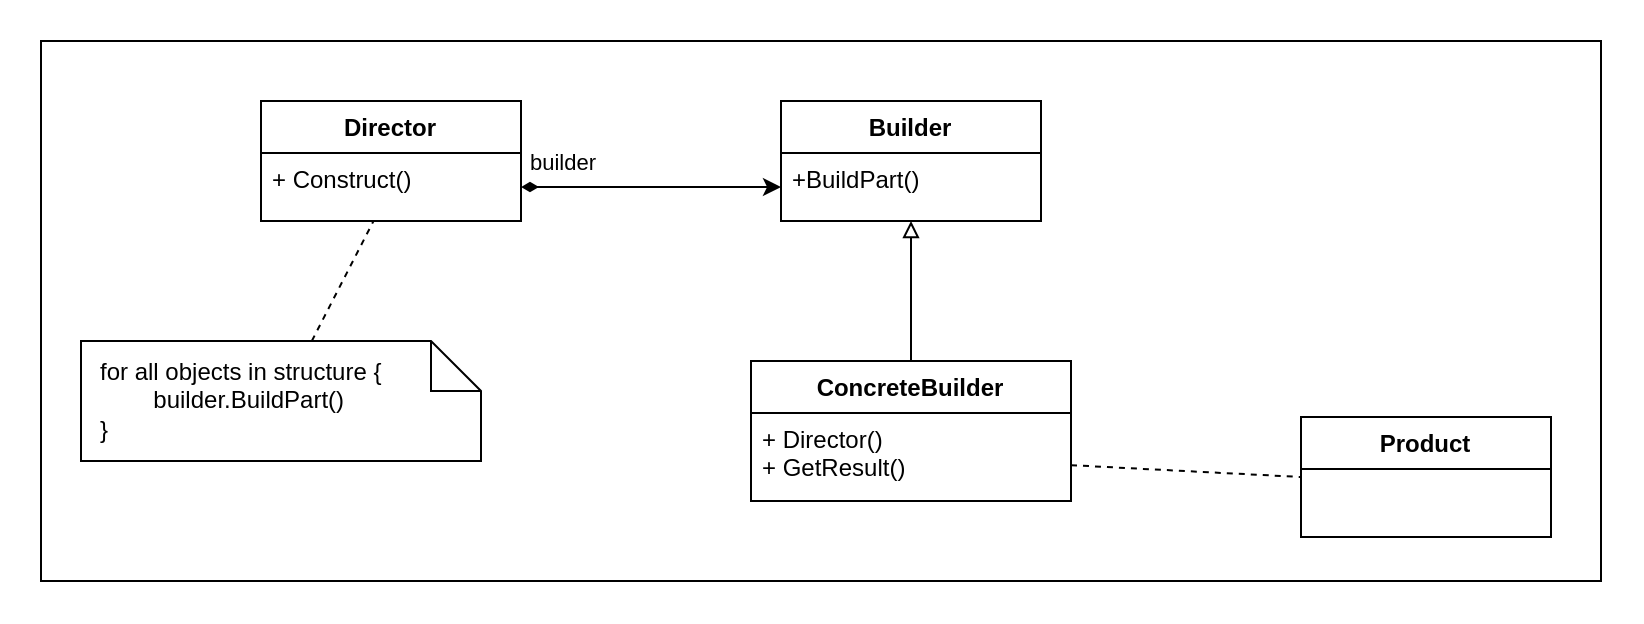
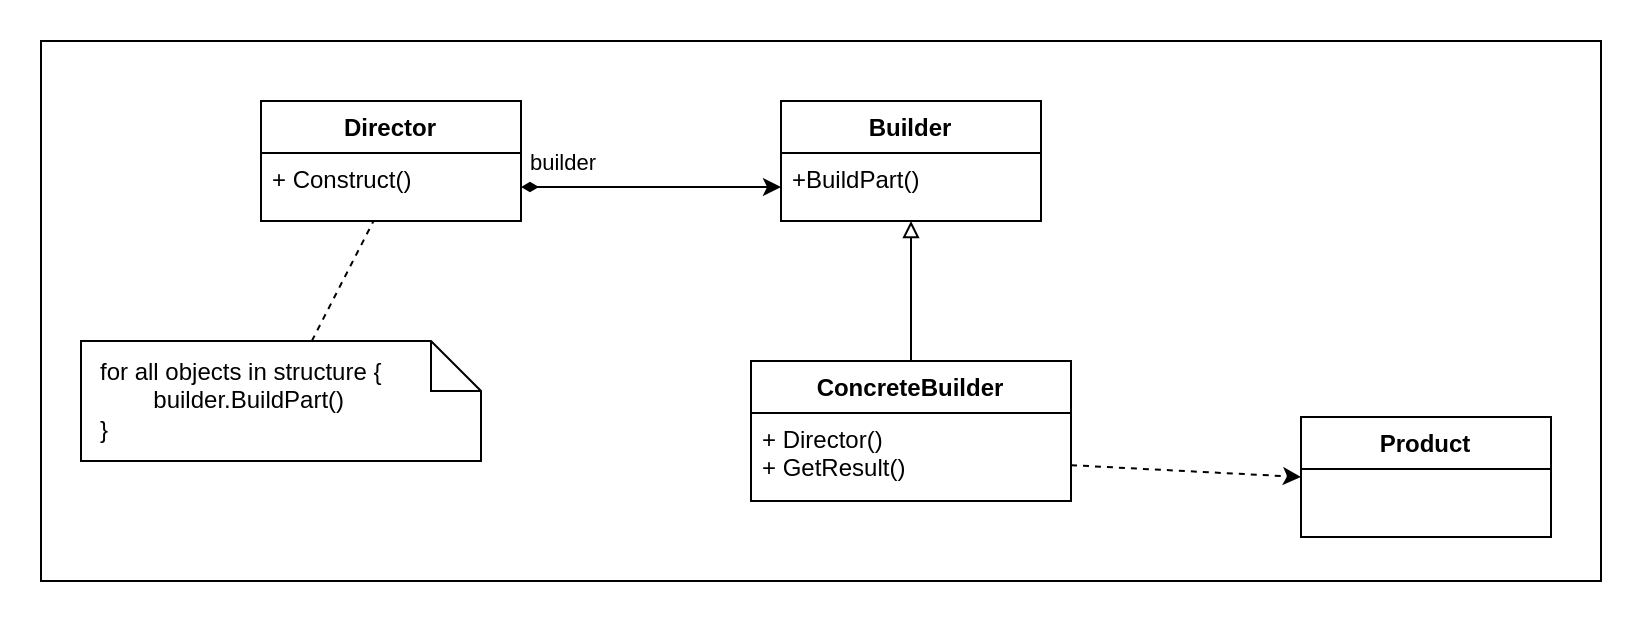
edge "+ Director() + GetResult()" -- "Product": arrowhead none -> classic
